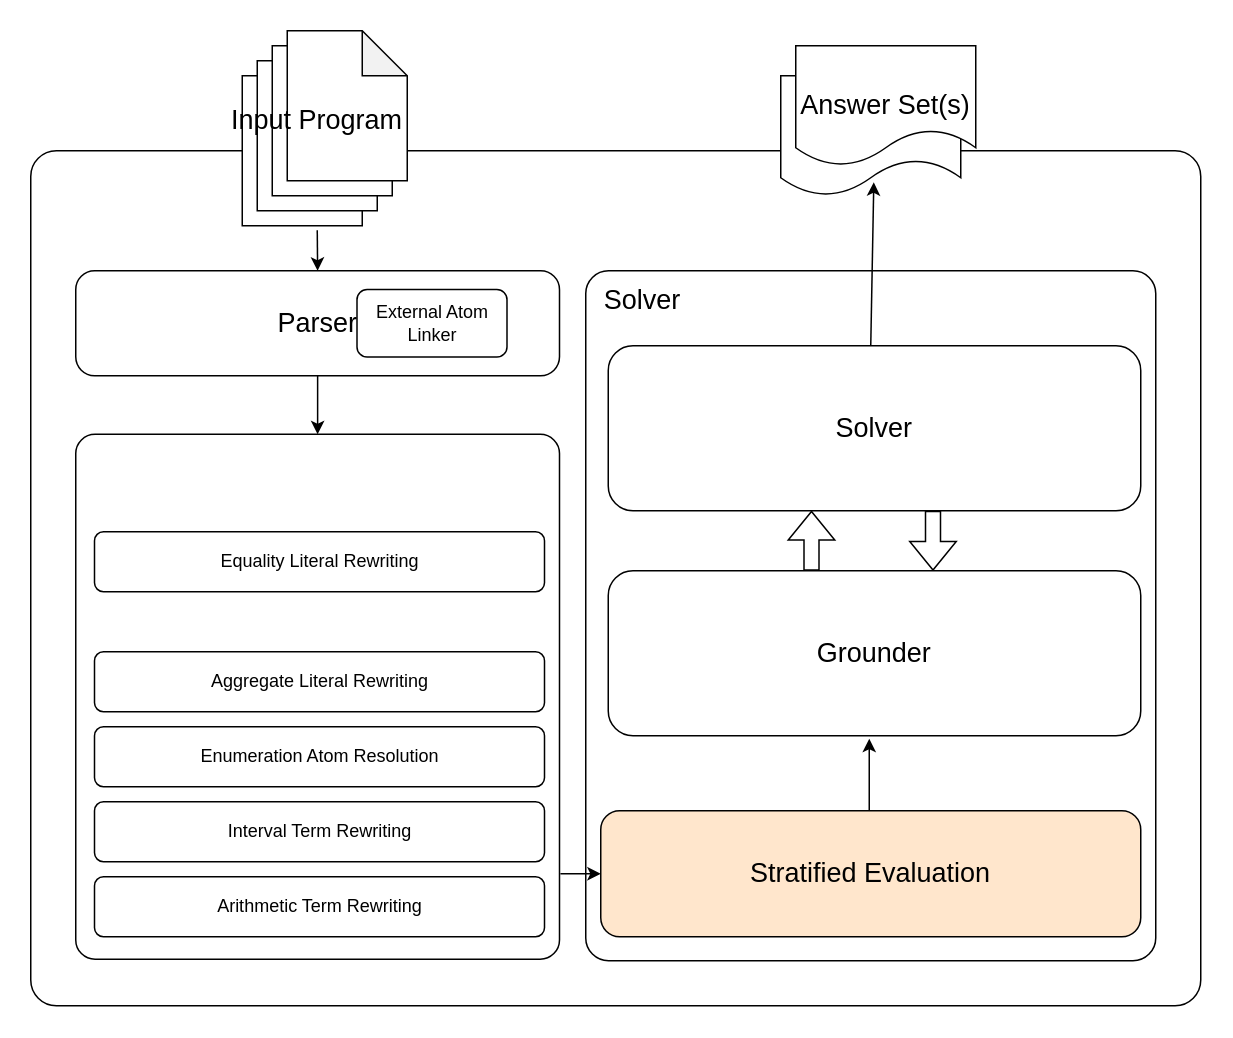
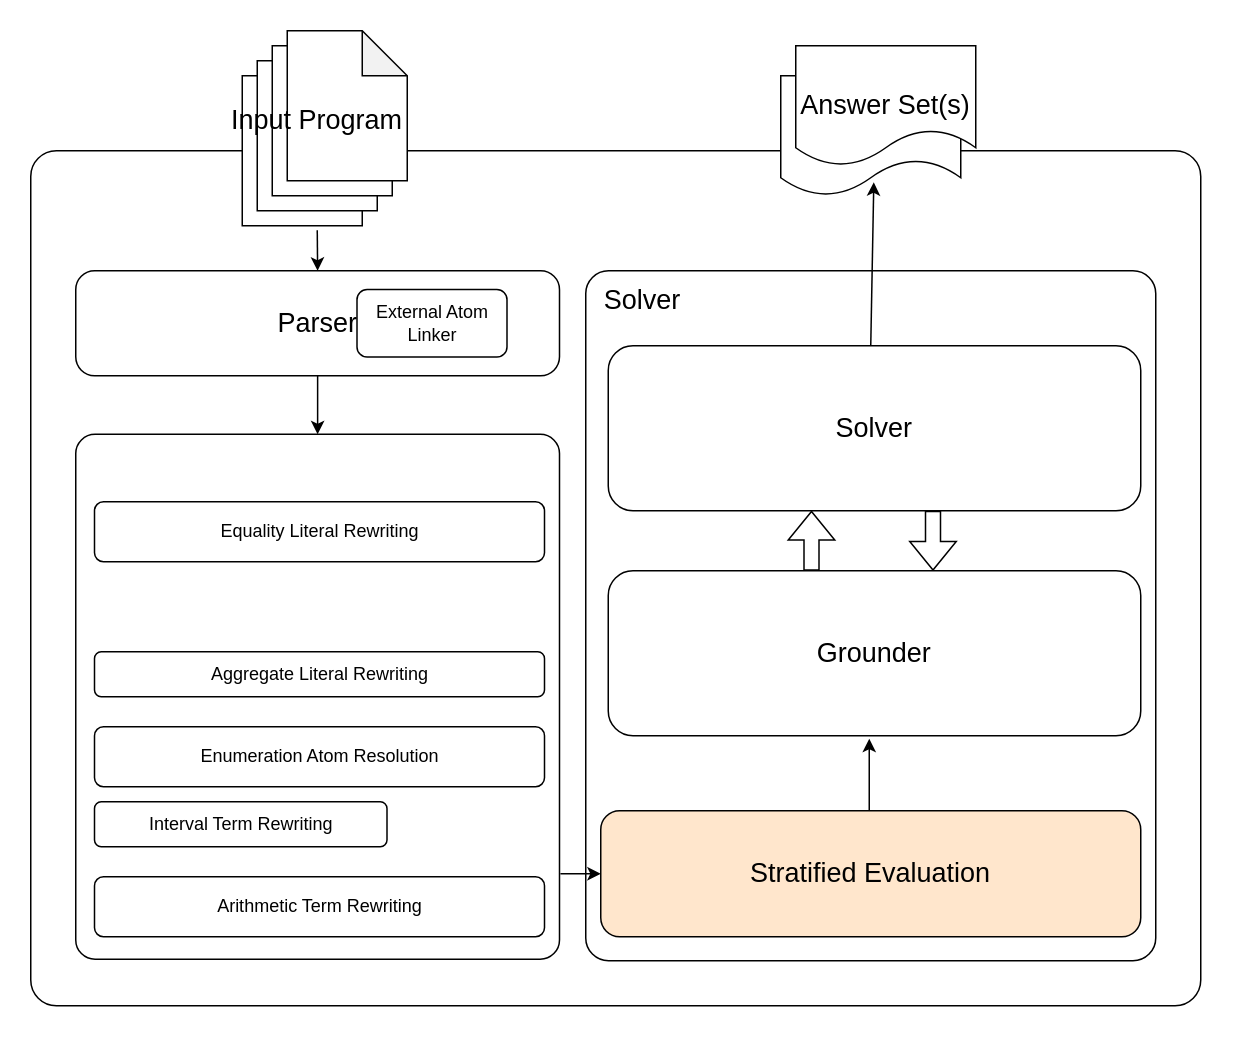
node "Equality Literal Rewriting": moved (320, 562) -> (320, 532)
node "Aggregate Literal Rewriting": size 450x60 -> 450x45
node "Interval Term Rewriting": size 450x60 -> 293x45
